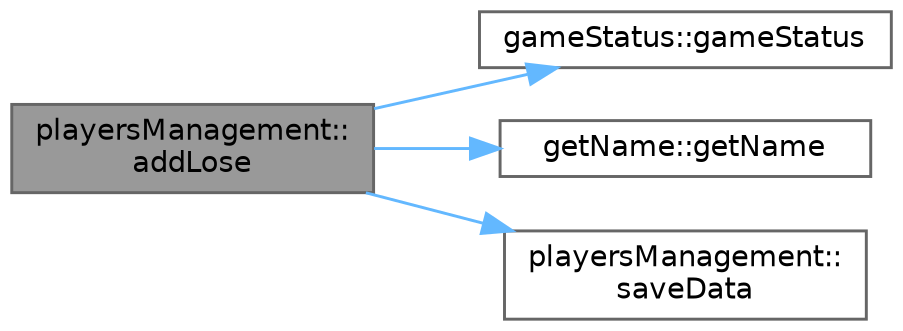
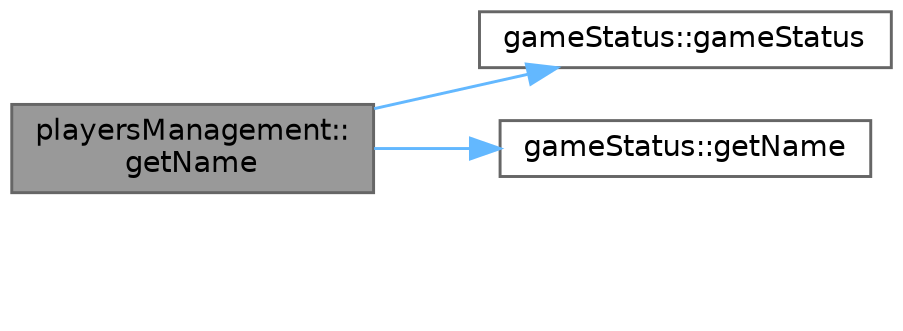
node "playersManagement:: addLose": label "playersManagement:: addLose" -> "playersManagement:: getName"
node "getName::getName": label "getName::getName" -> "gameStatus::getName"
node "playersManagement:: saveData": removed
